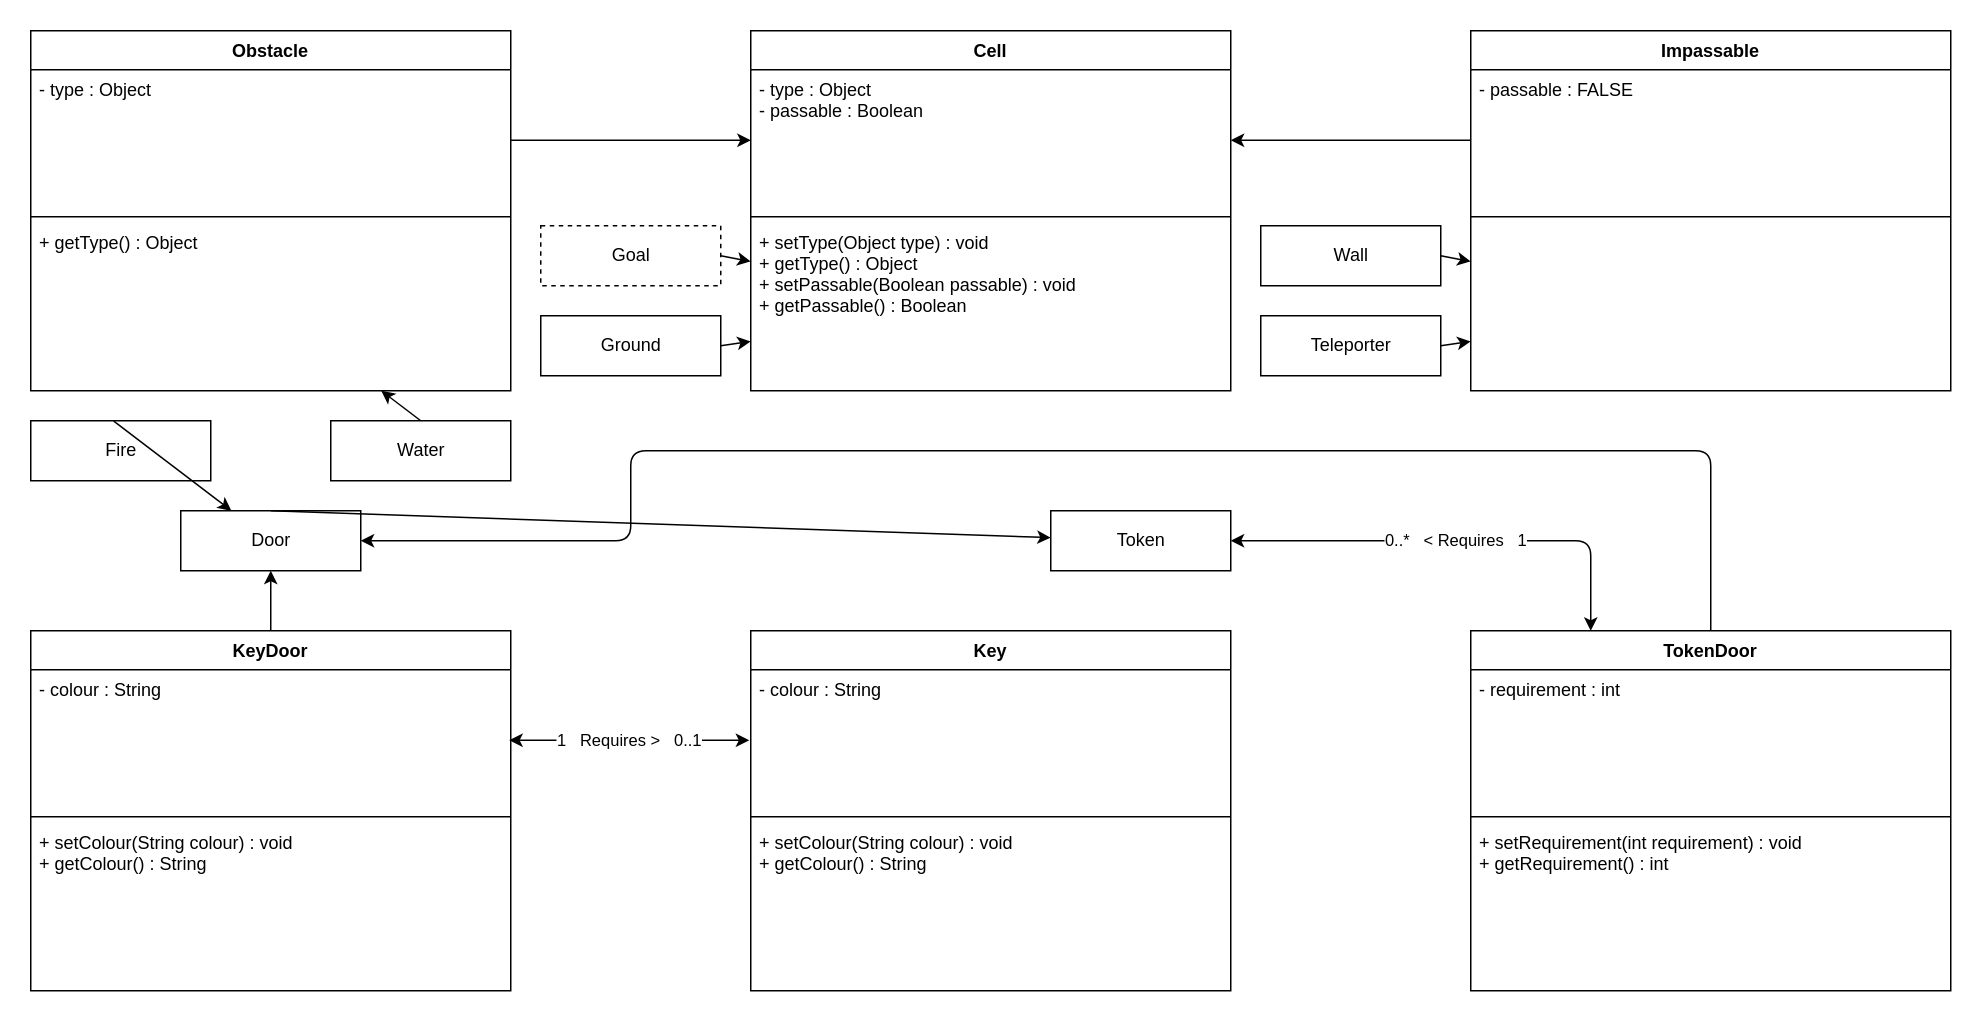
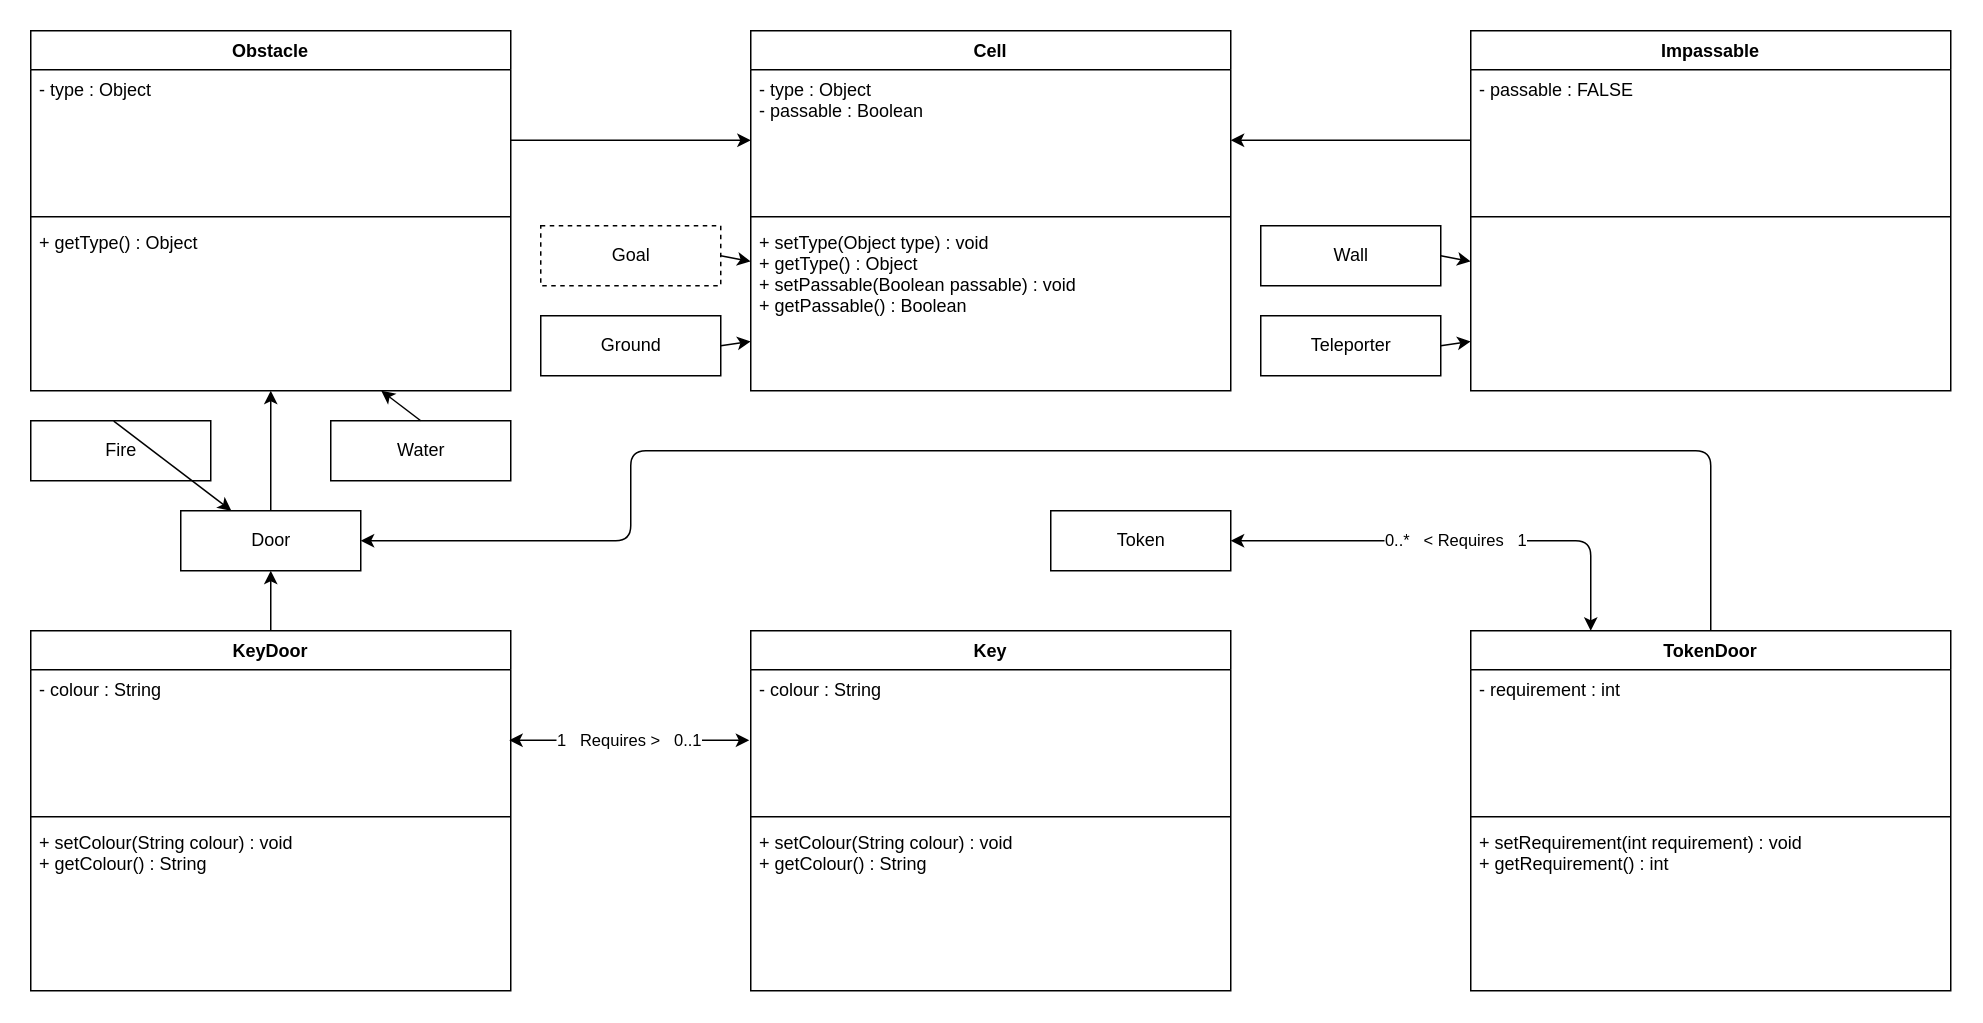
edge "Door" -> "Token": now "Door" -> "+ getType() : Object"
